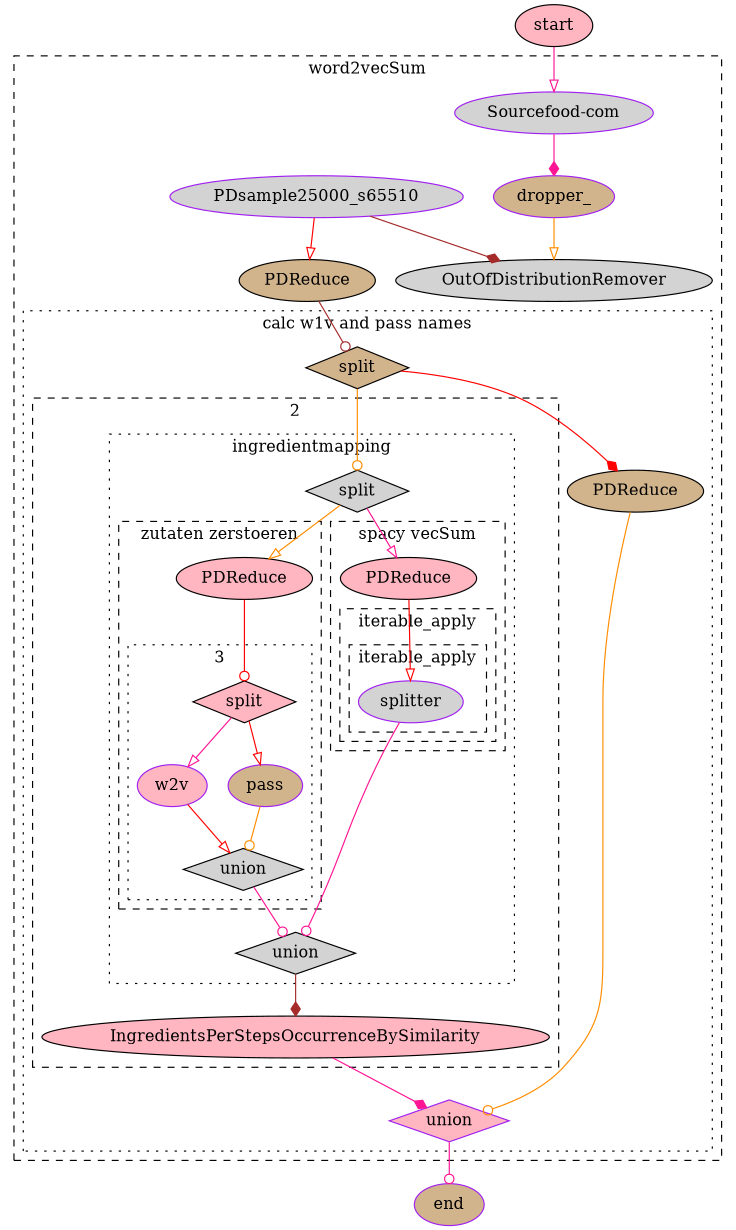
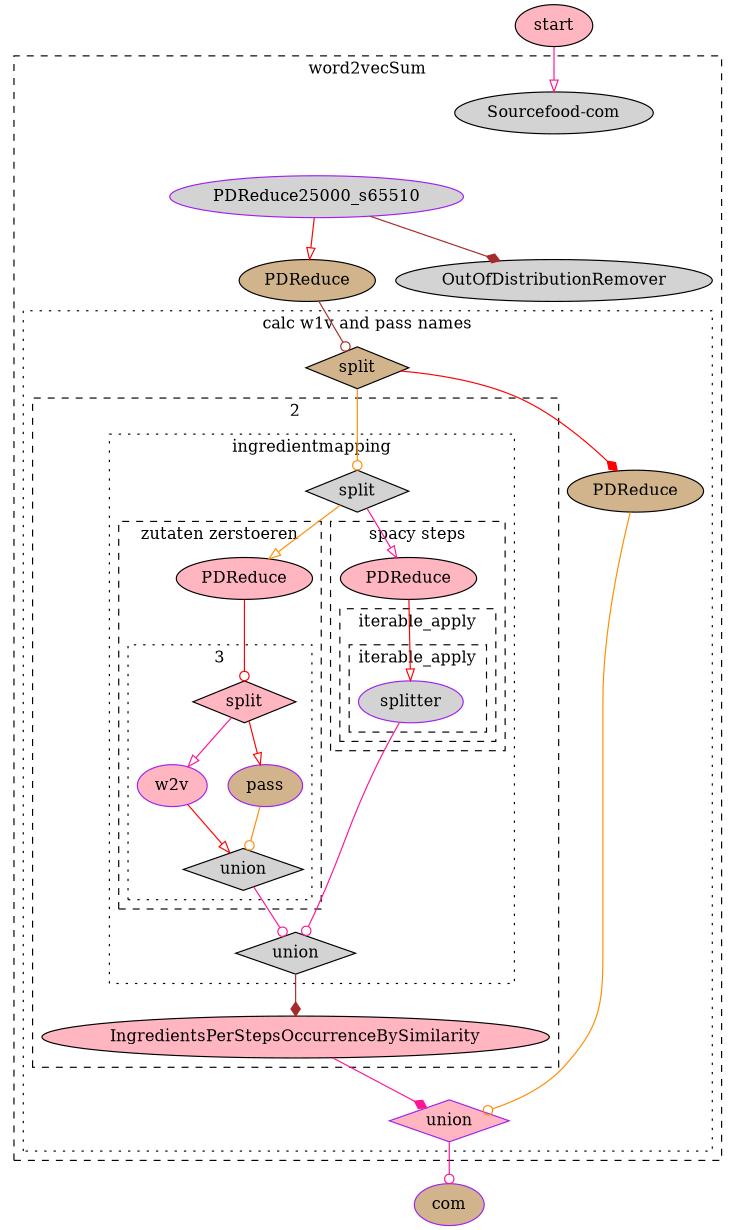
node "Sourcefood-com": color purple -> black
node "PDsample25000_s65510": label "PDsample25000_s65510" -> "PDReduce25000_s65510"
node "dropper_": removed
cluster "spacy vecSum": label "spacy vecSum" -> "spacy steps"
node "end": label "end" -> "com"
